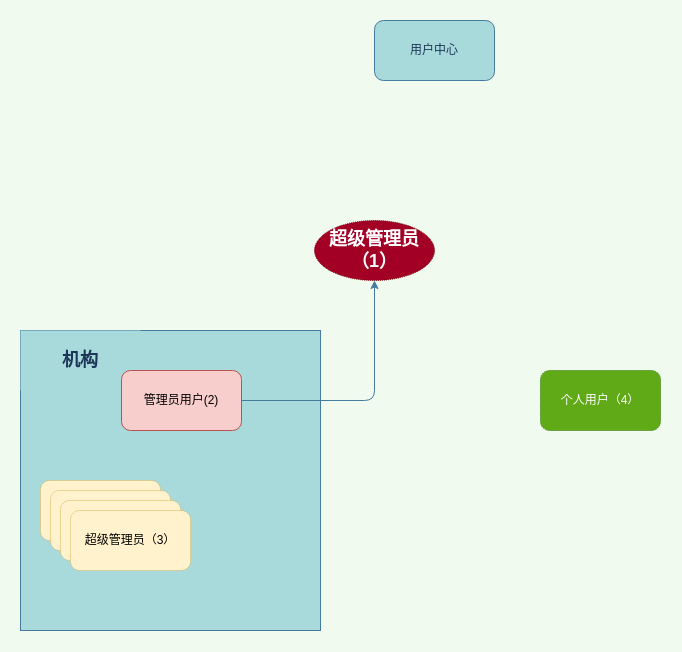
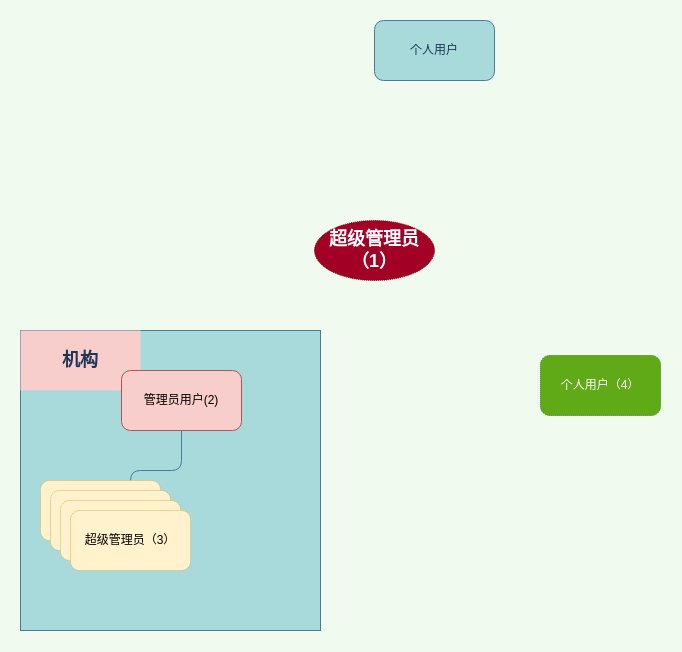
node "用户中心": label "用户中心" -> "个人用户"
node "机构": fillcolor #a8dadc -> #f8cecc
edge "管理员用户(2)" -> "超级管理员（1）": now "管理员用户(2)" -> "超级管理员（3）"
node "个人用户（4）": moved (601, 401) -> (601, 386)
